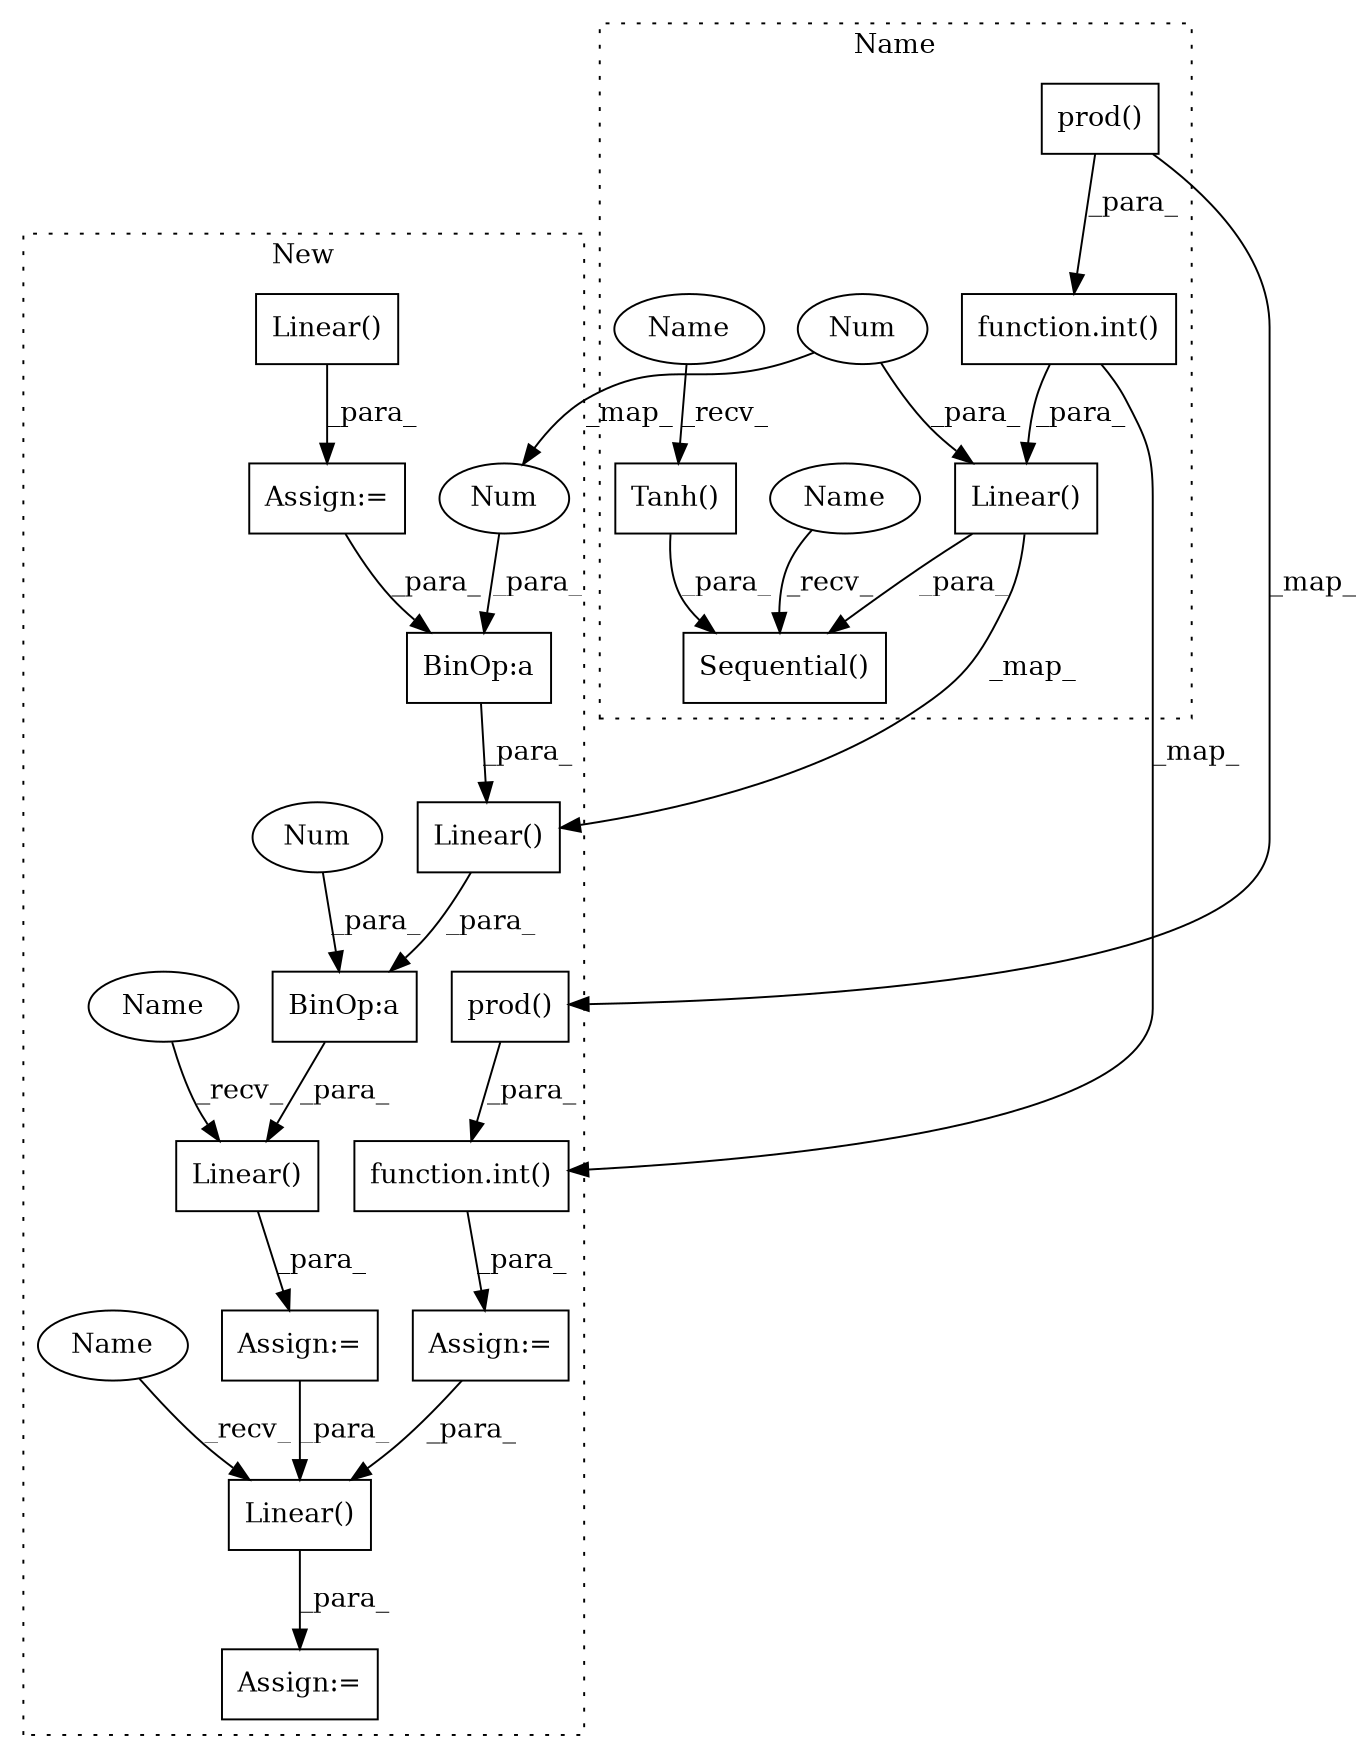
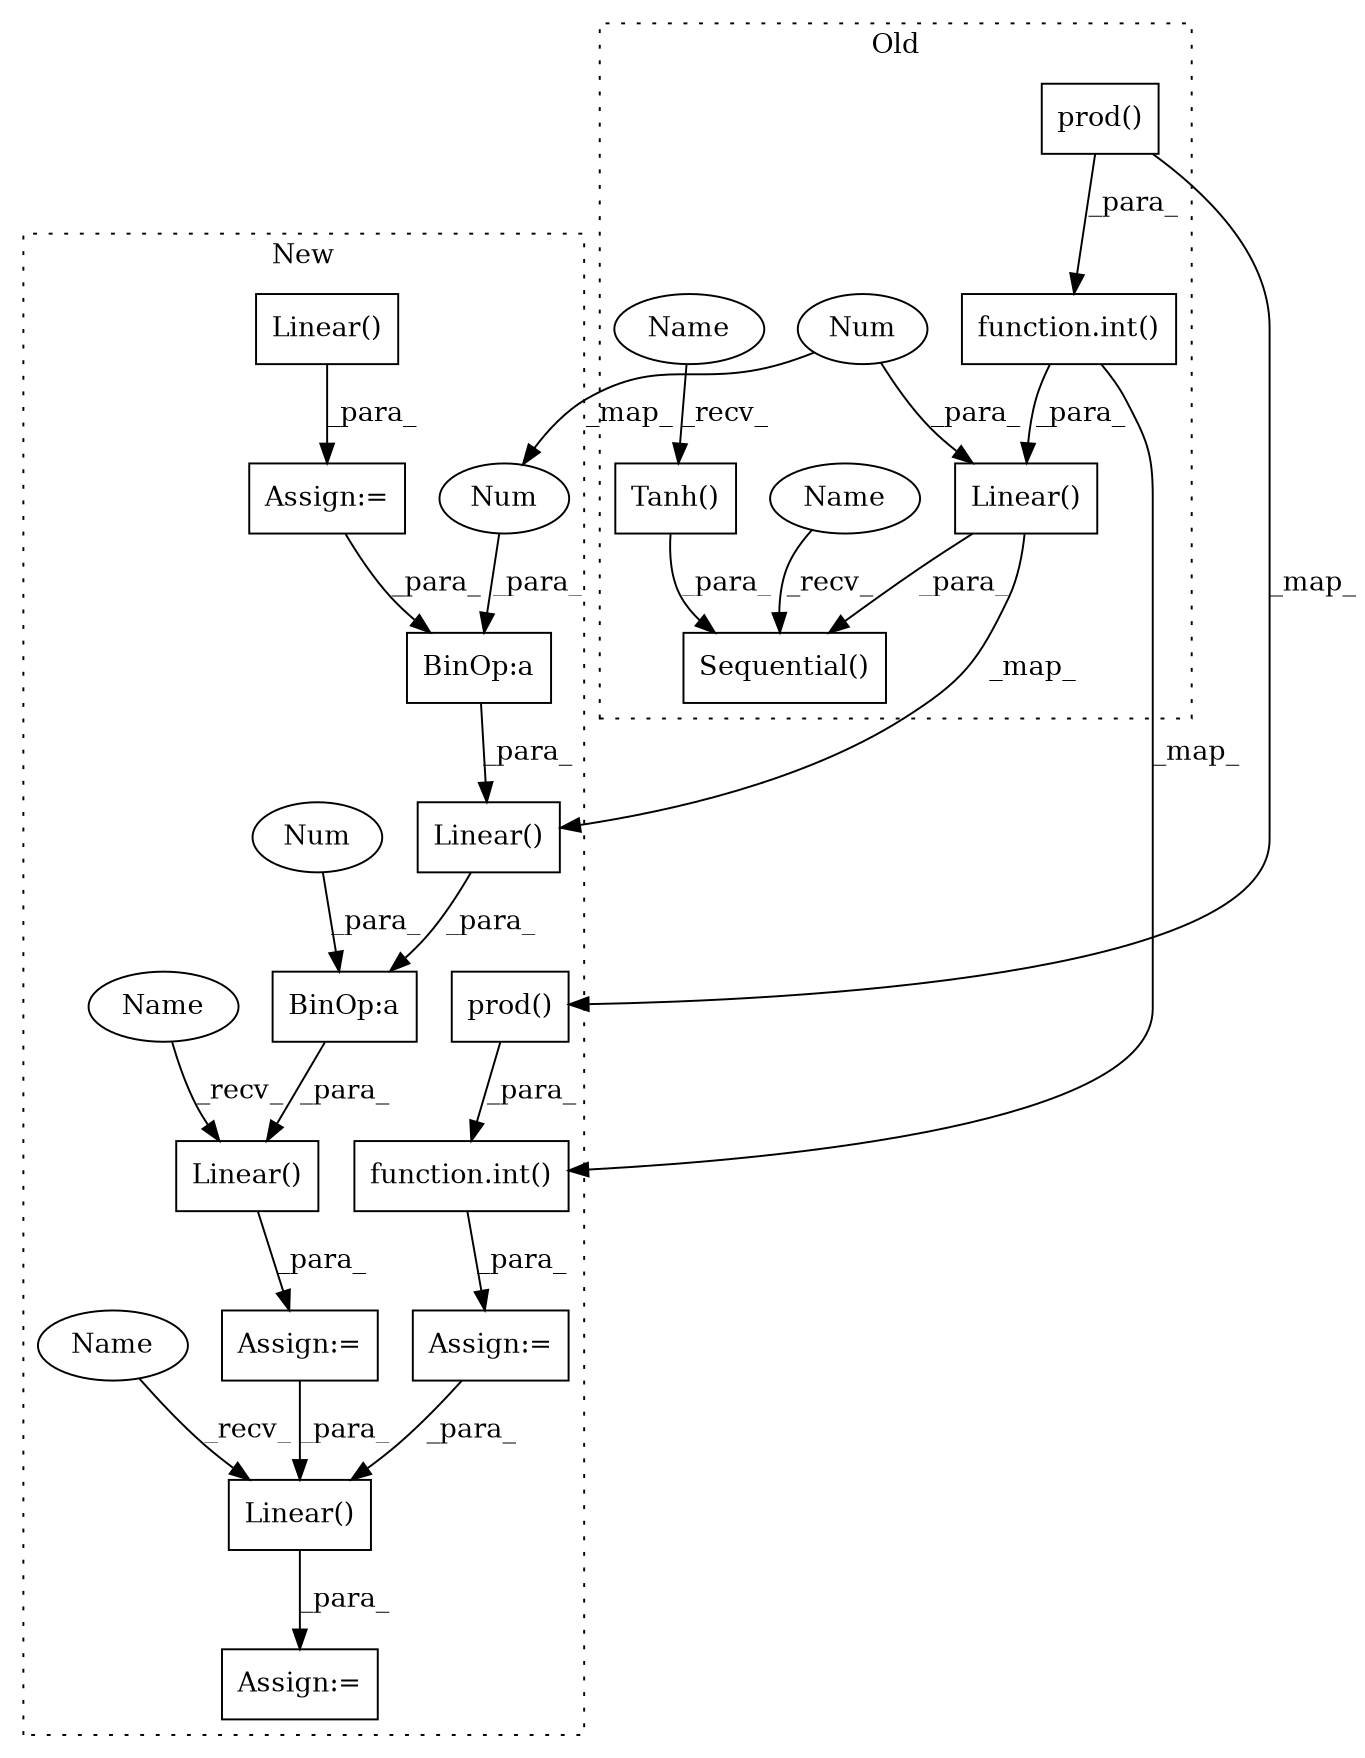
cluster "Name": label "Name" -> "Old"
